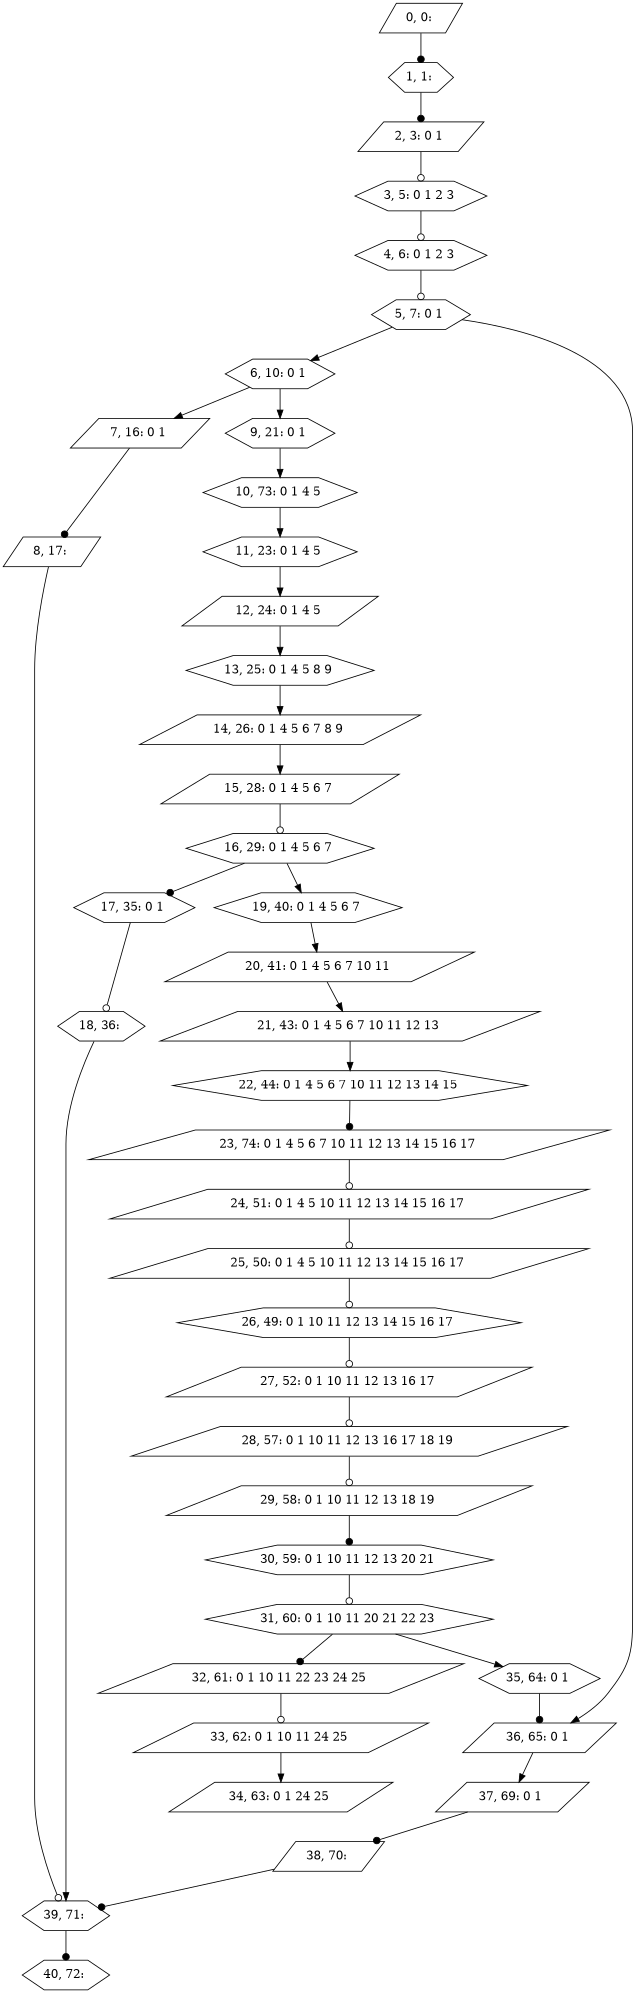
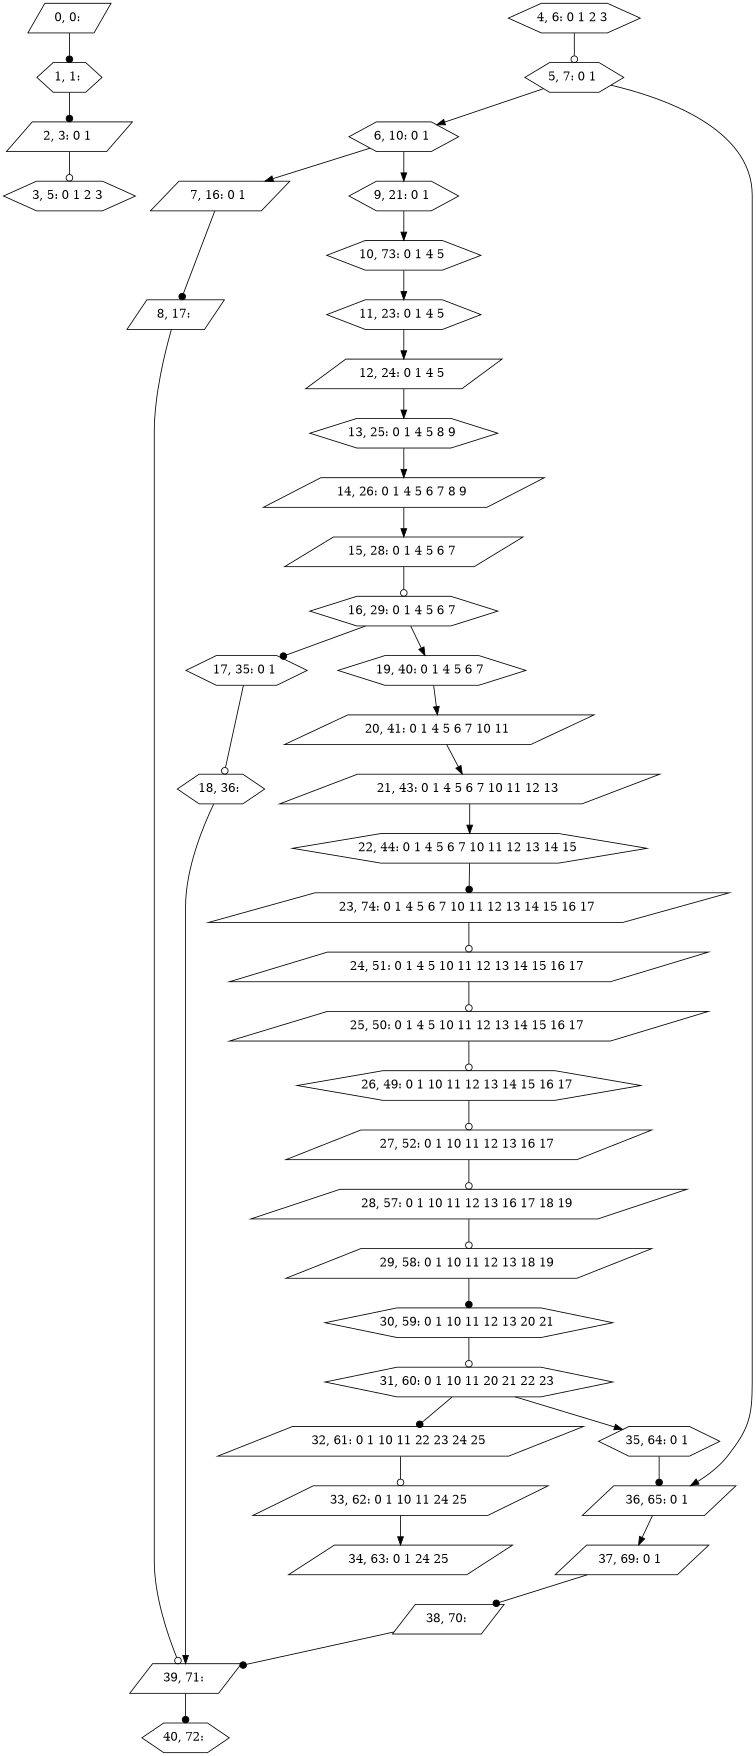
edge "3, 5: 0 1 2 3" -> "4, 6: 0 1 2 3": removed
node "39, 71:": shape hexagon -> parallelogram
